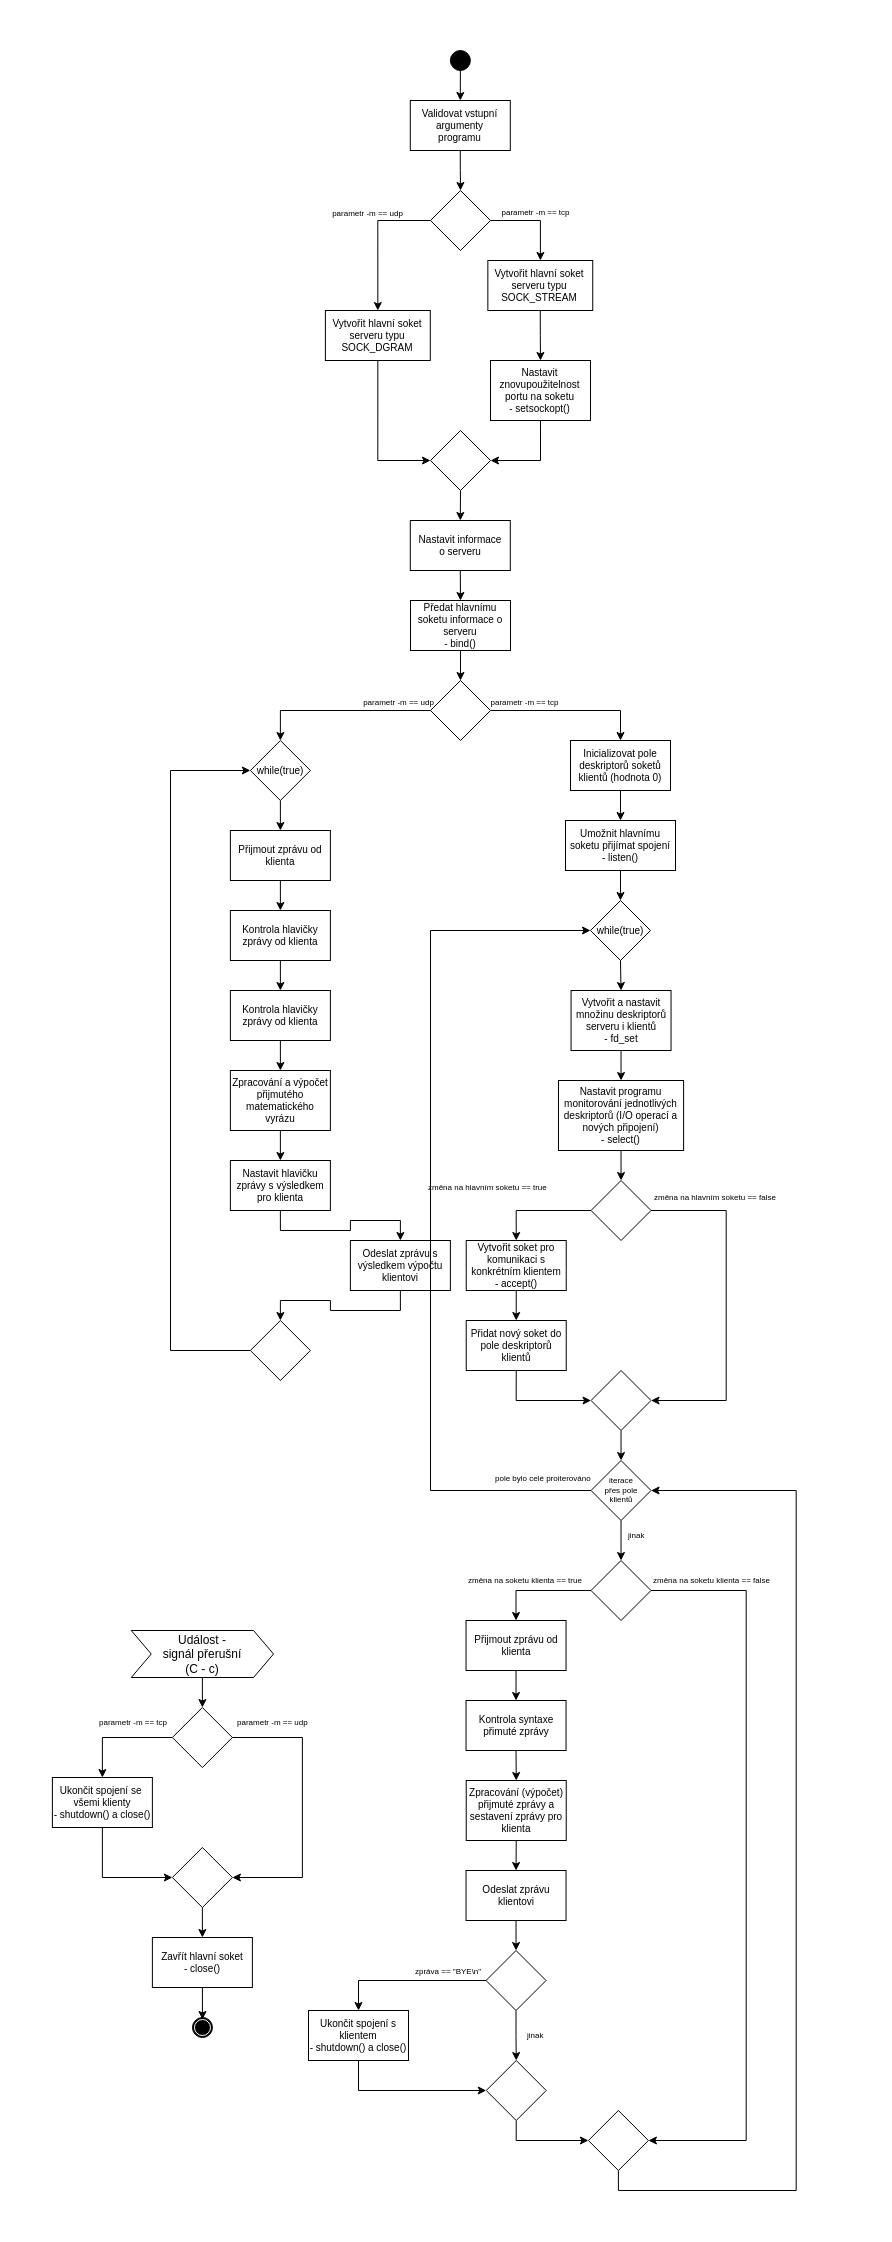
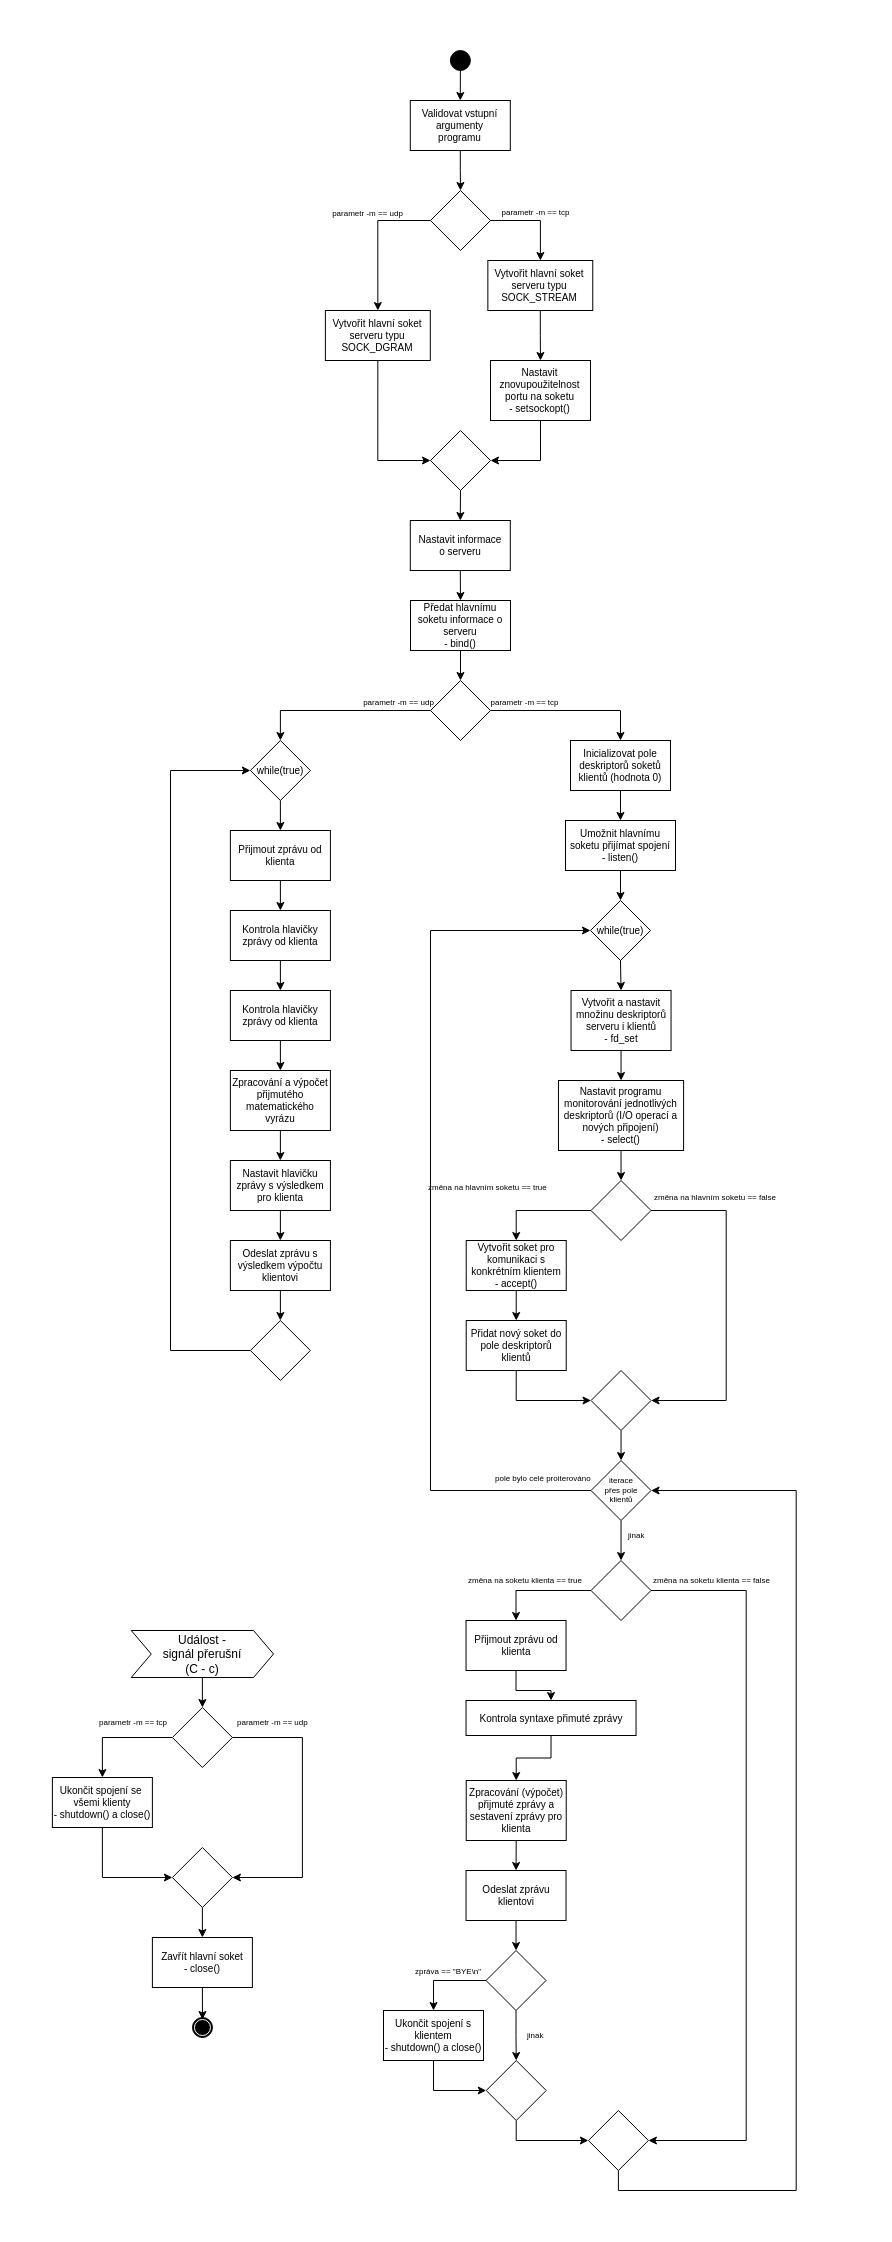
node "Odeslat zprávu s výsledkem výpočtu klientovi": moved (400, 1266) -> (280, 1266)
node "Kontrola syntaxe přimuté zprávy": size 100x50 -> 170x35
node "Ukončit spojení s klientem - shutdown() a close()": moved (359, 2036) -> (434, 2036)
